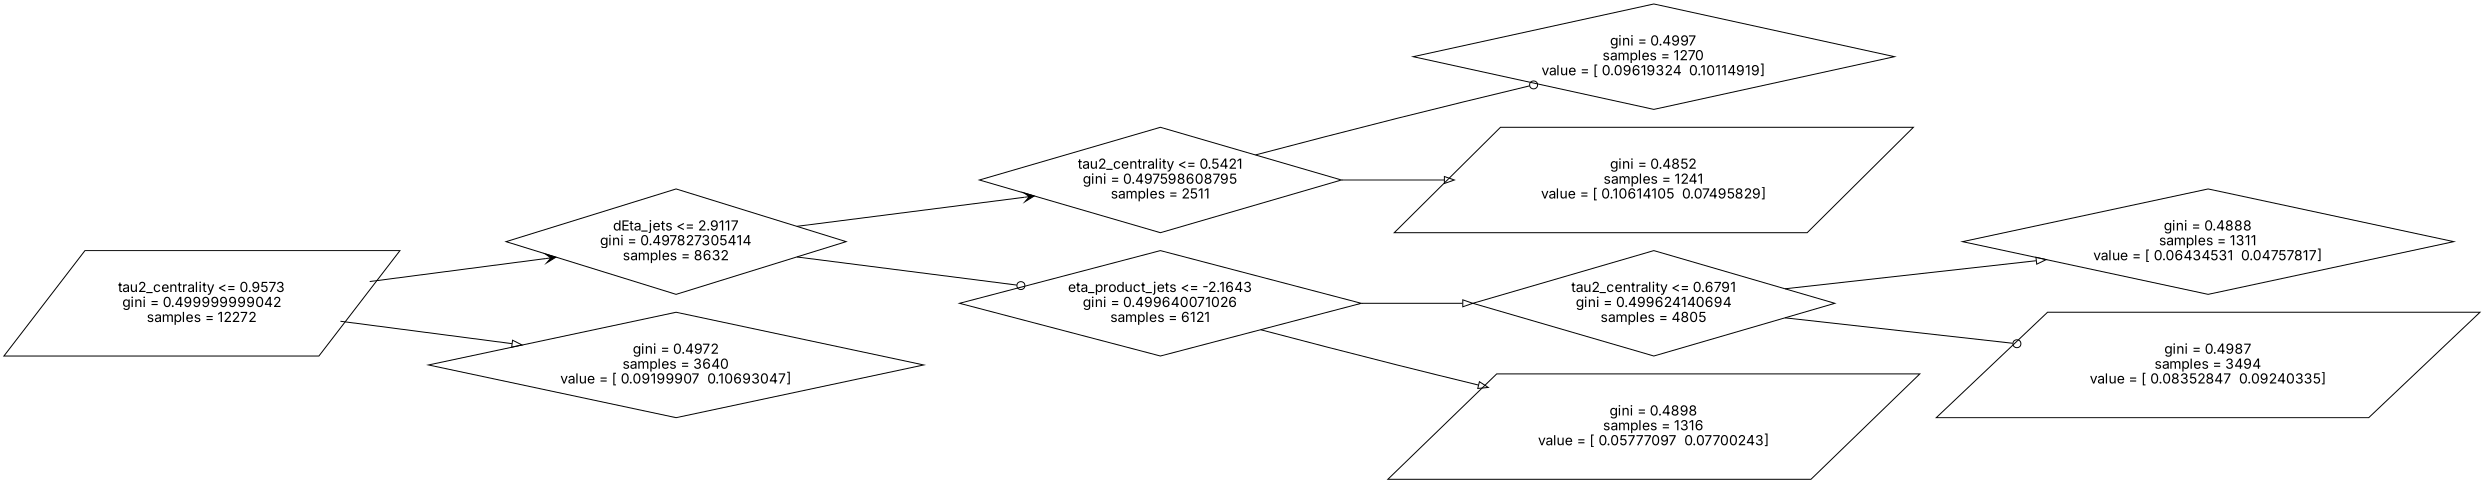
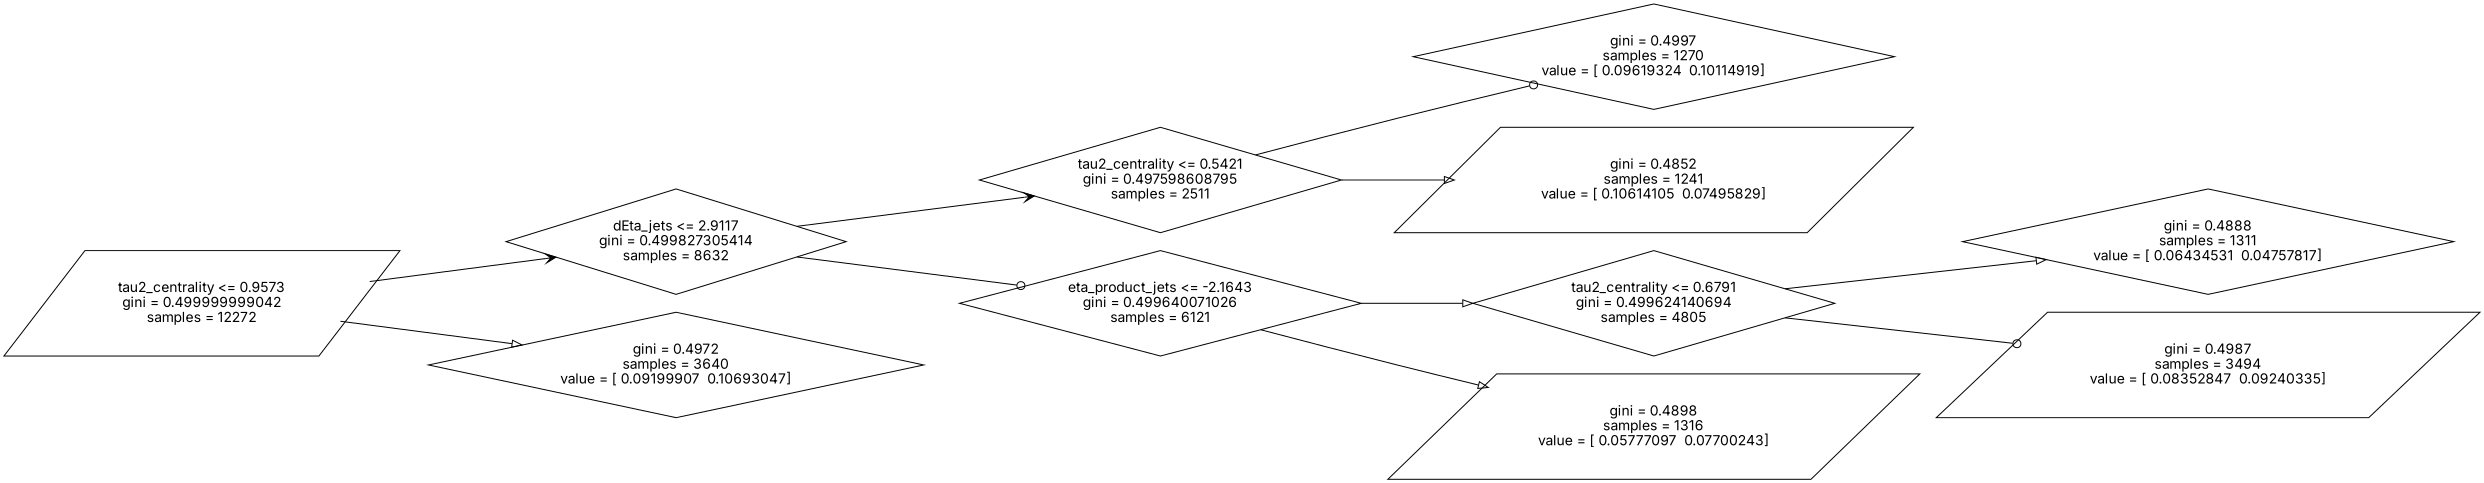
node "dEta_jets <= 2.9117 gini = 0.497827305414 samples = 8632": label "dEta_jets <= 2.9117 gini = 0.497827305414 samples = 8632" -> "dEta_jets <= 2.9117 gini = 0.499827305414 samples = 8632"
